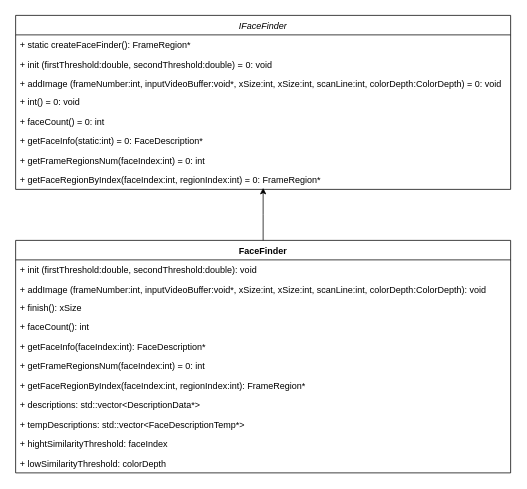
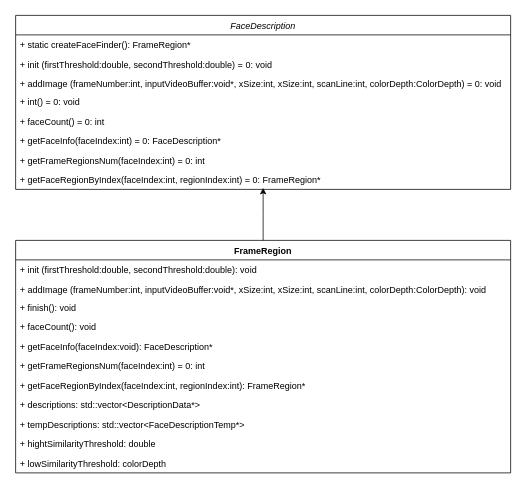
node "IFaceFinder": label "IFaceFinder" -> "FaceDescription"
node "+ getFaceInfo(static:int) = 0: FaceDescription*": label "+ getFaceInfo(static:int) = 0: FaceDescription*" -> "+ getFaceInfo(faceIndex:int) = 0: FaceDescription*"
node "FaceFinder": label "FaceFinder" -> "FrameRegion"
node "+ finish(): xSize": label "+ finish(): xSize" -> "+ finish(): void"
node "+ faceCount(): int": label "+ faceCount(): int" -> "+ faceCount(): void"
node "+ getFaceInfo(faceIndex:int): FaceDescription*": label "+ getFaceInfo(faceIndex:int): FaceDescription*" -> "+ getFaceInfo(faceIndex:void): FaceDescription*"
node "+ hightSimilarityThreshold: faceIndex": label "+ hightSimilarityThreshold: faceIndex" -> "+ hightSimilarityThreshold: double"
